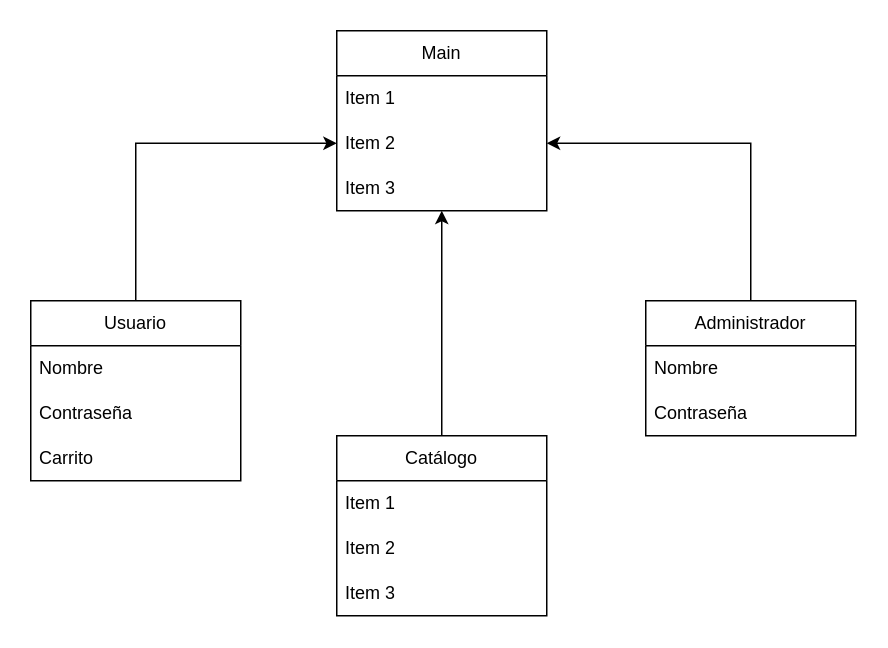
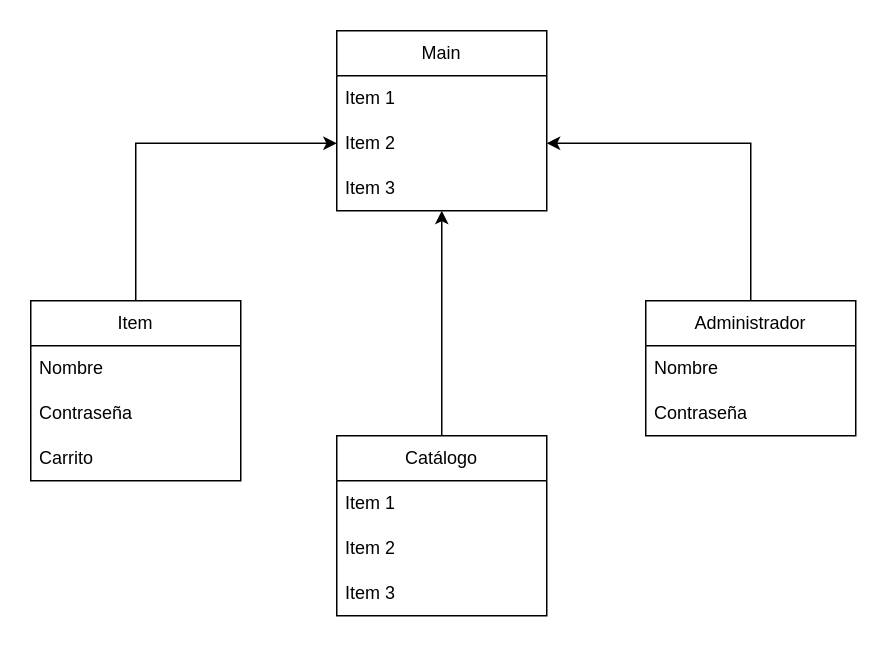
node "Usuario": label "Usuario" -> "Item"
